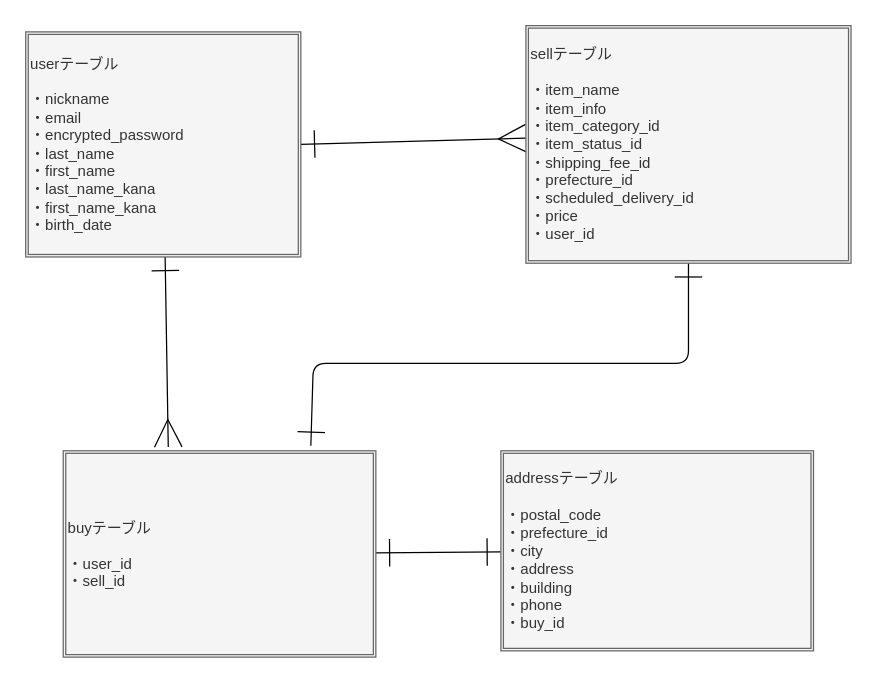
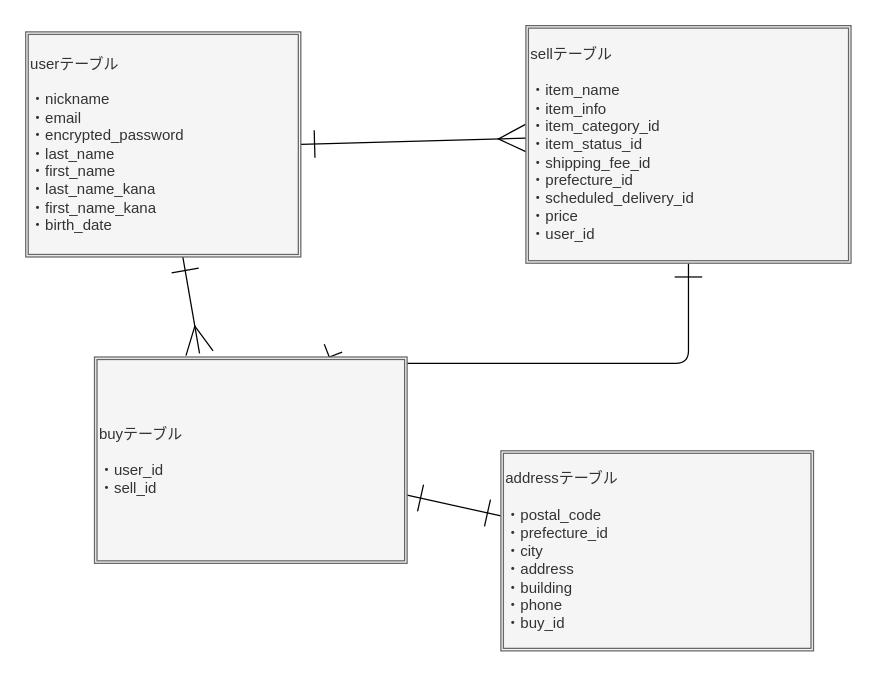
node "buyテーブル ・user_id ・sell_id": moved (219, 554) -> (251, 460)
